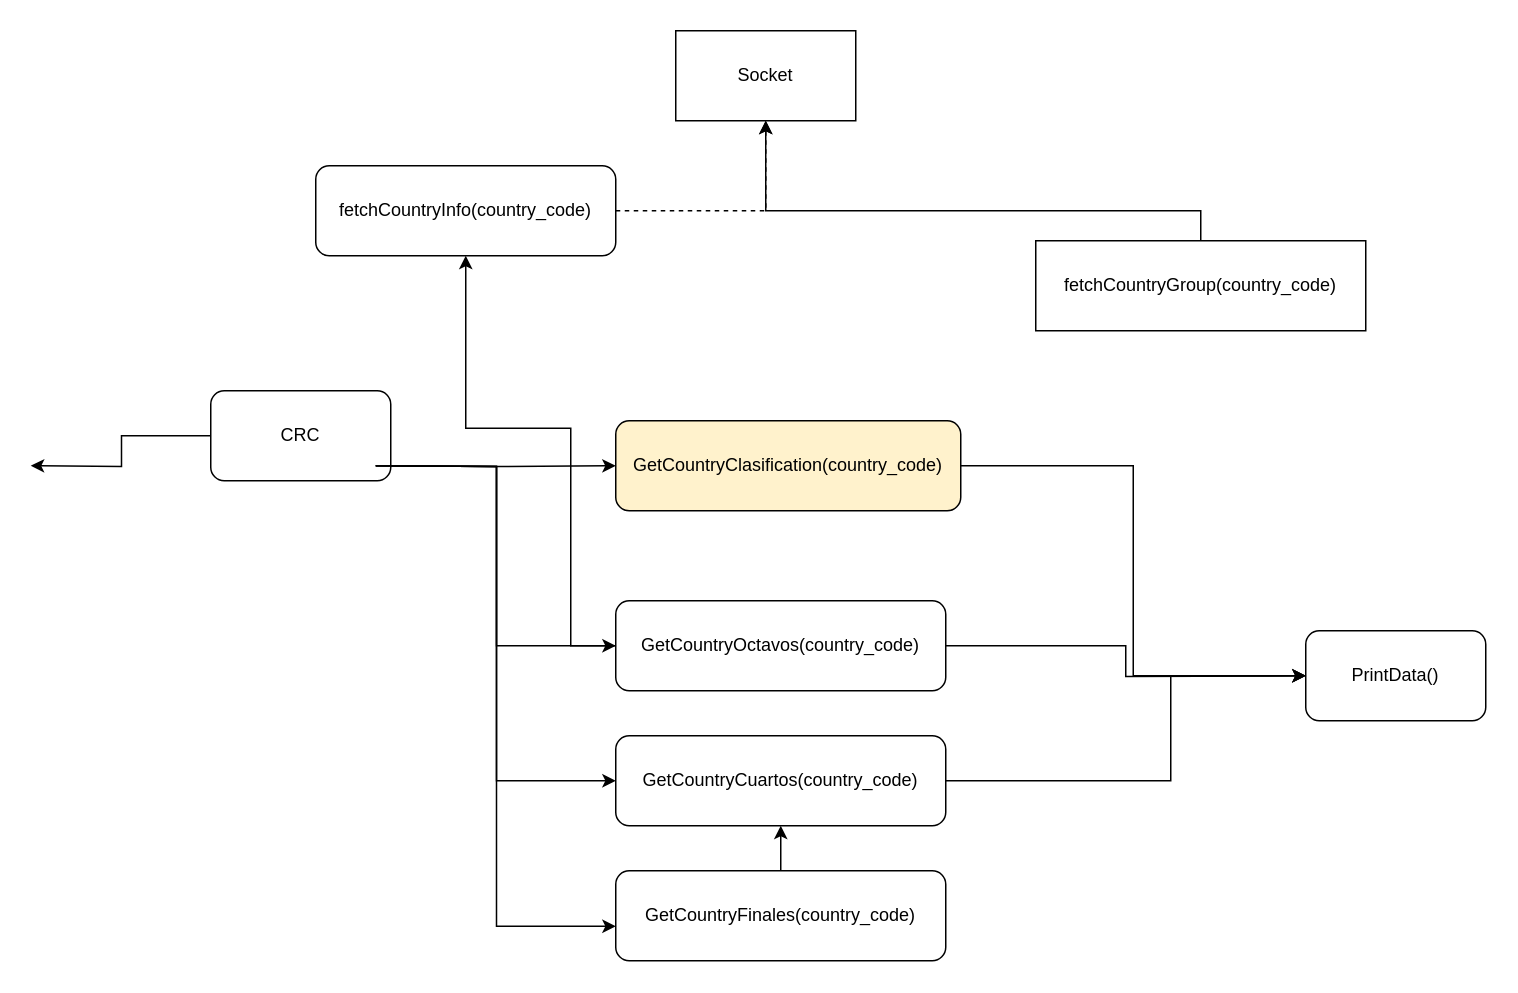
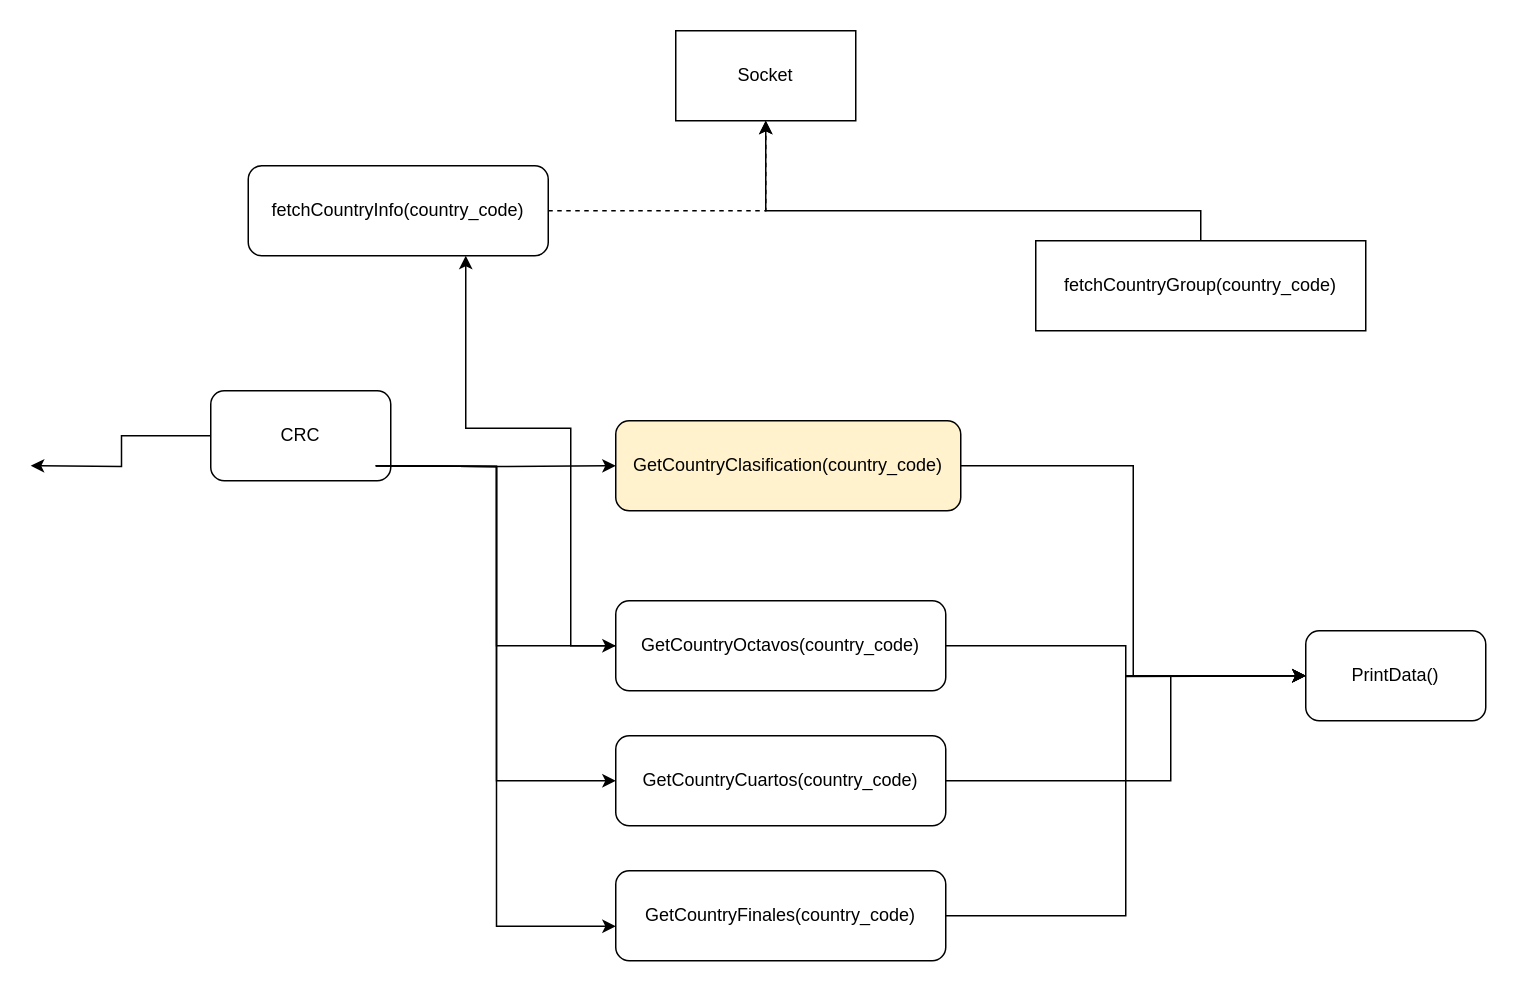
node "fetchCountryInfo(country_code)": moved (466, 211) -> (398, 211)
edge "GetCountryFinales(country_code)" -> "GetCountryCuartos(country_code)": now "GetCountryFinales(country_code)" -> "PrintData()"
